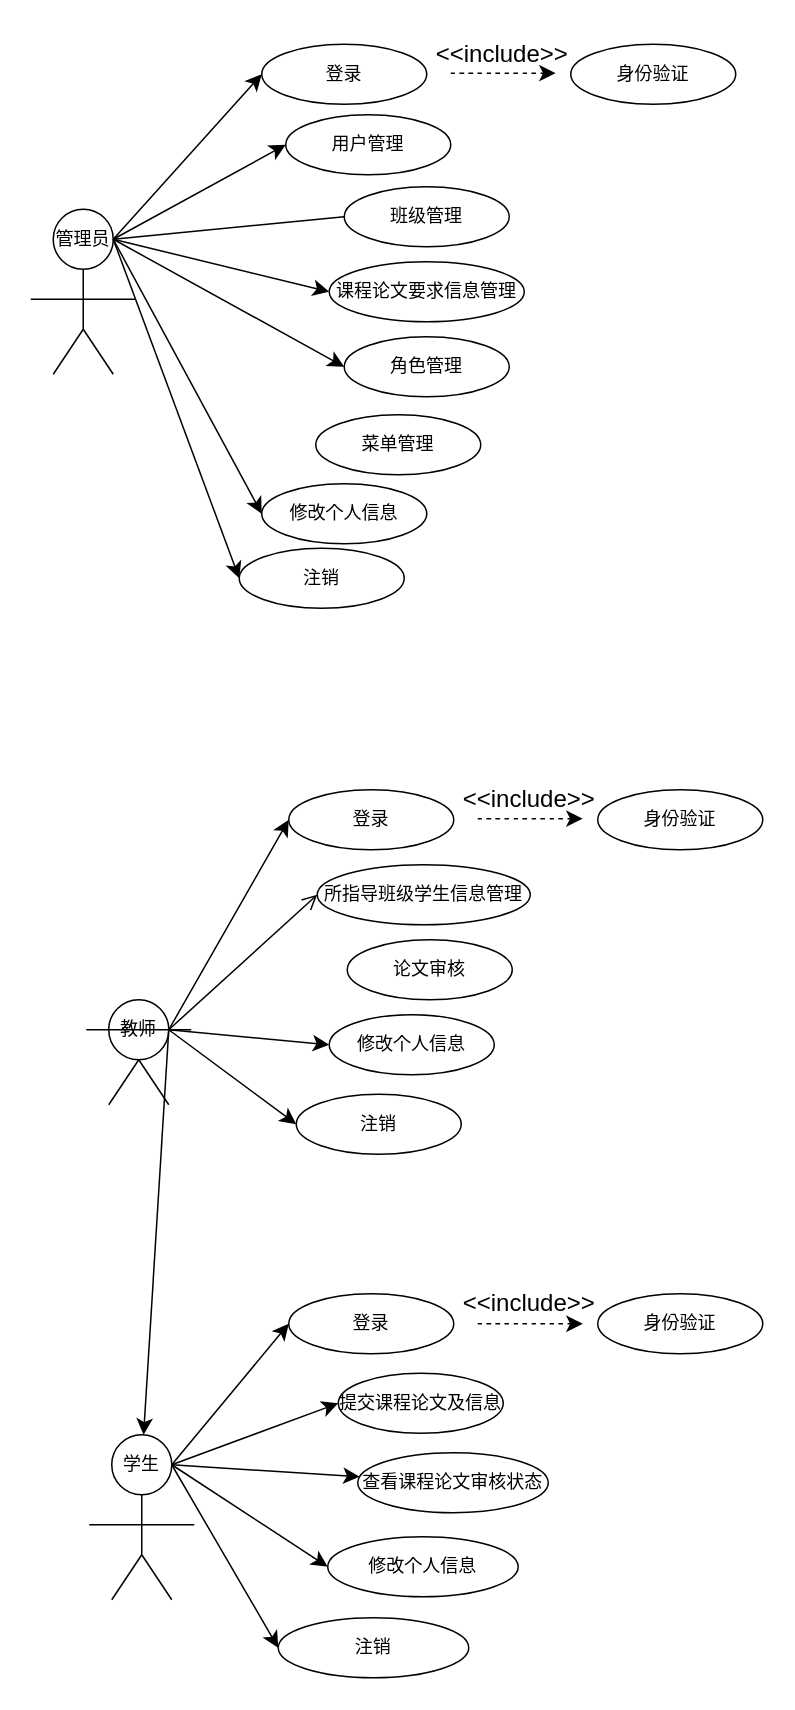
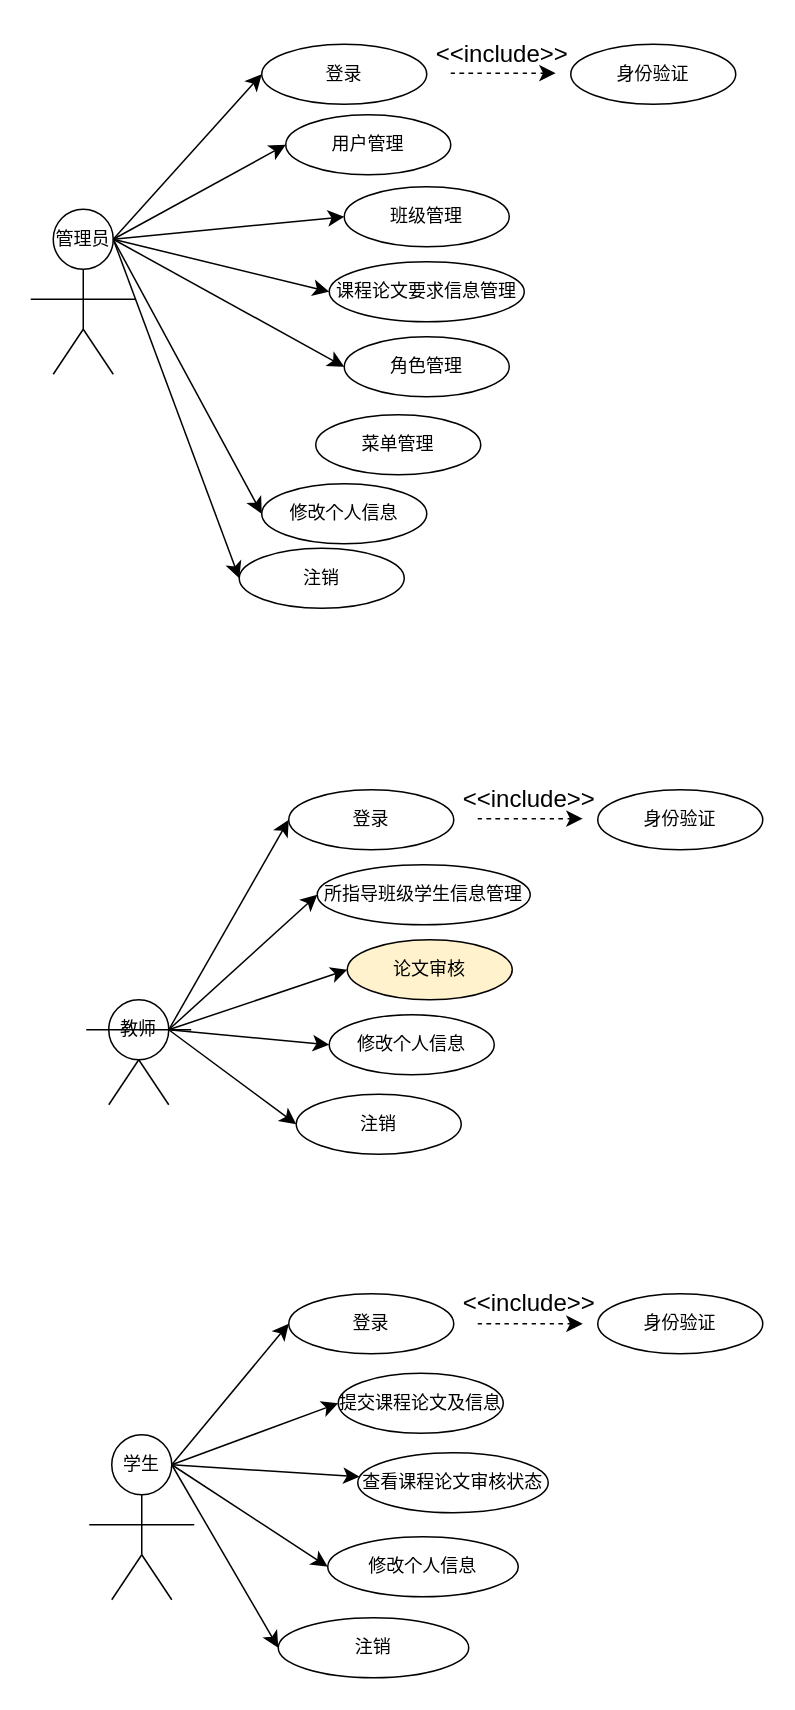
edge "班级管理" -- "管理员": arrowhead none -> classic
edge "教师" -> "所指导班级学生信息管理": arrowhead open -> classic
node "论文审核": fillcolor #ffffff -> #fff2cc
edge "教师" -> "学生": now "教师" -> "论文审核"
